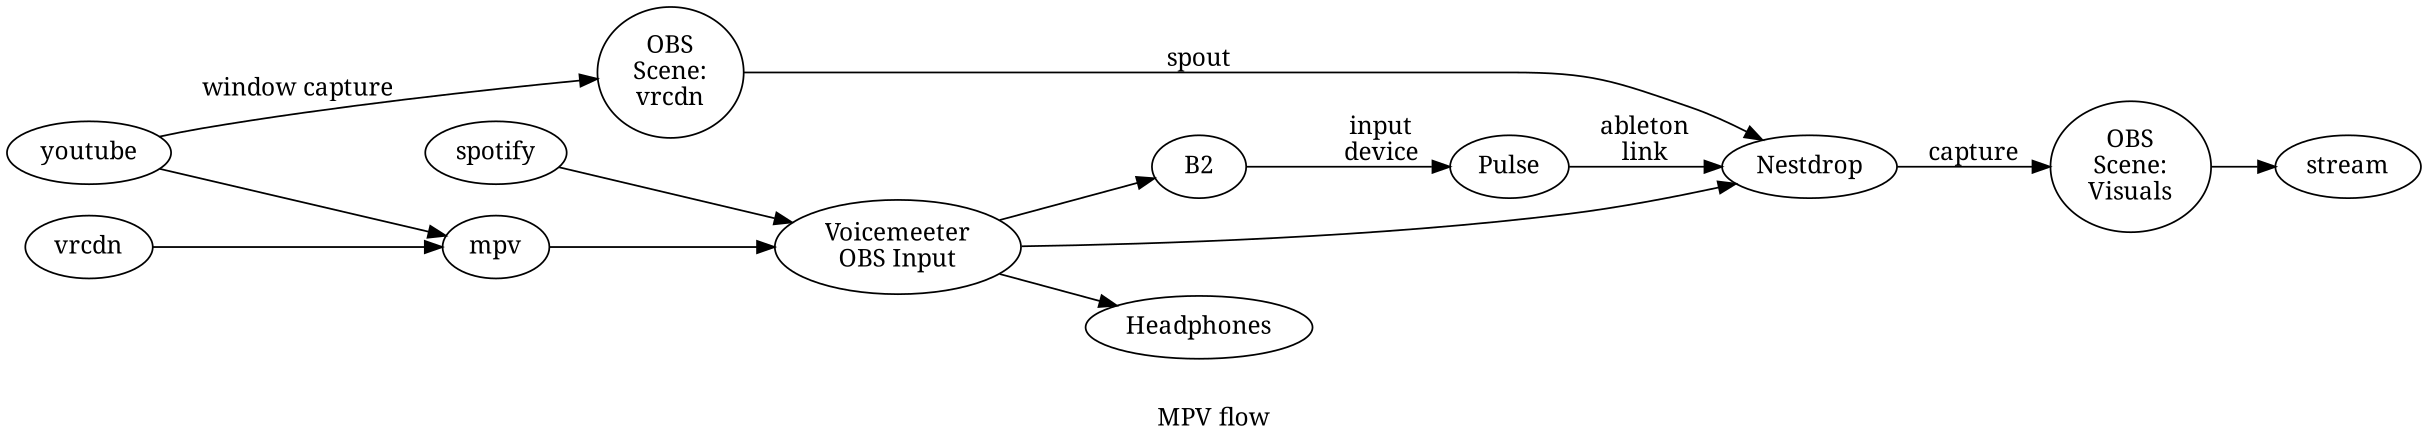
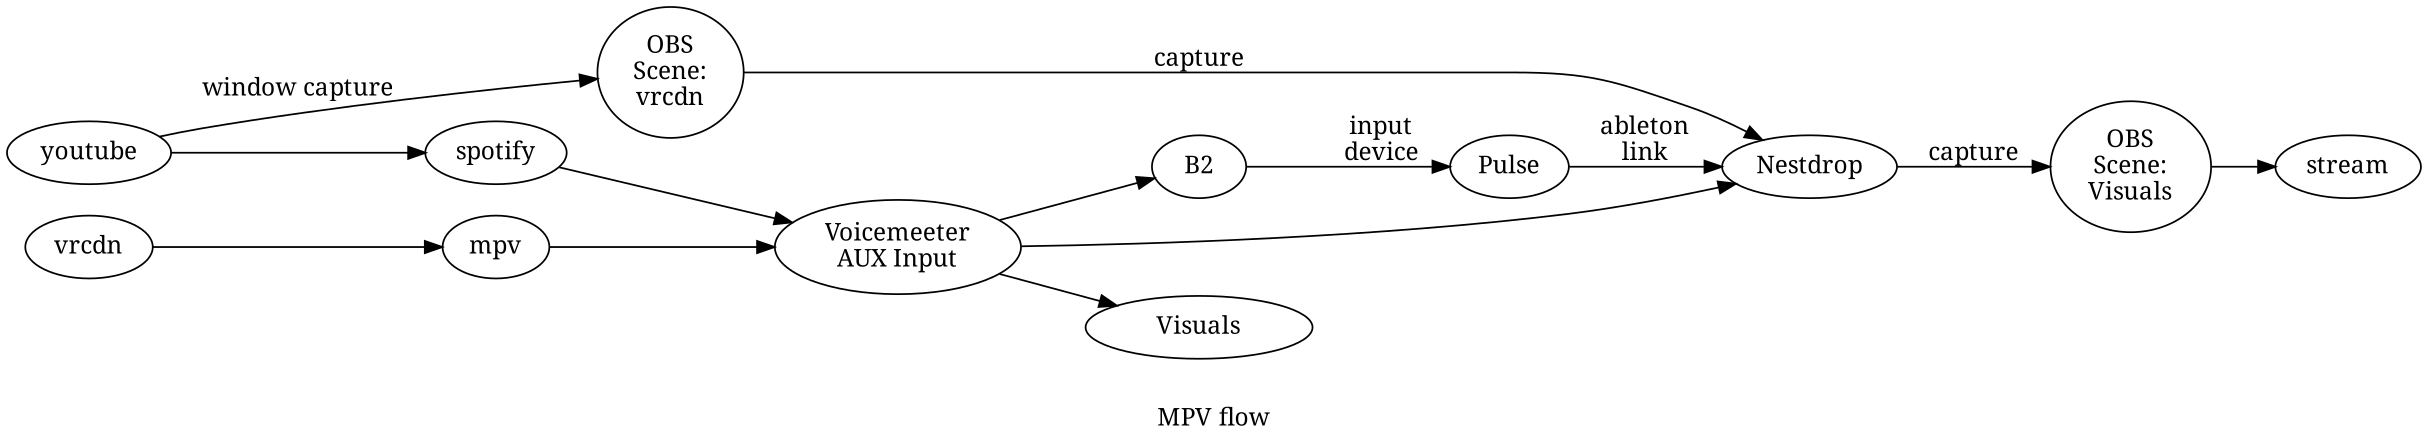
edge "OBS Scene: vrcdn" -> "Nestdrop": label "spout" -> "capture"
edge "youtube" -> "mpv": now "youtube" -> "spotify"
node "Voicemeeter OBS Input": label "Voicemeeter OBS Input" -> "Voicemeeter AUX Input"
node "Headphones": label "Headphones" -> "Visuals"
